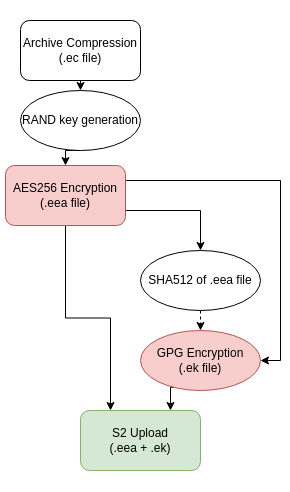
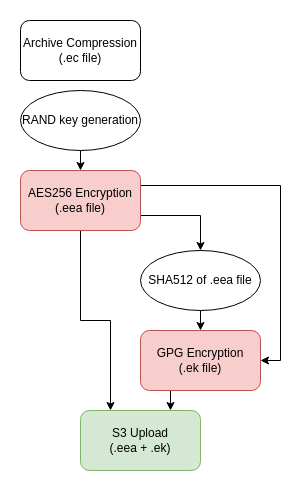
edge "Archive Compression (.ec file)" -> "RAND key generation": removed
node "AES256 Encryption (.eea file)": moved (66, 196) -> (81, 201)
edge "SHA512 of .eea file" -> "GPG Encryption (.ek file)": style dashed -> solid
node "GPG Encryption (.ek file)": shape ellipse -> rounded rectangle
node "S2 Upload (.eea + .ek)": label "S2 Upload (.eea + .ek)" -> "S3 Upload (.eea + .ek)"
